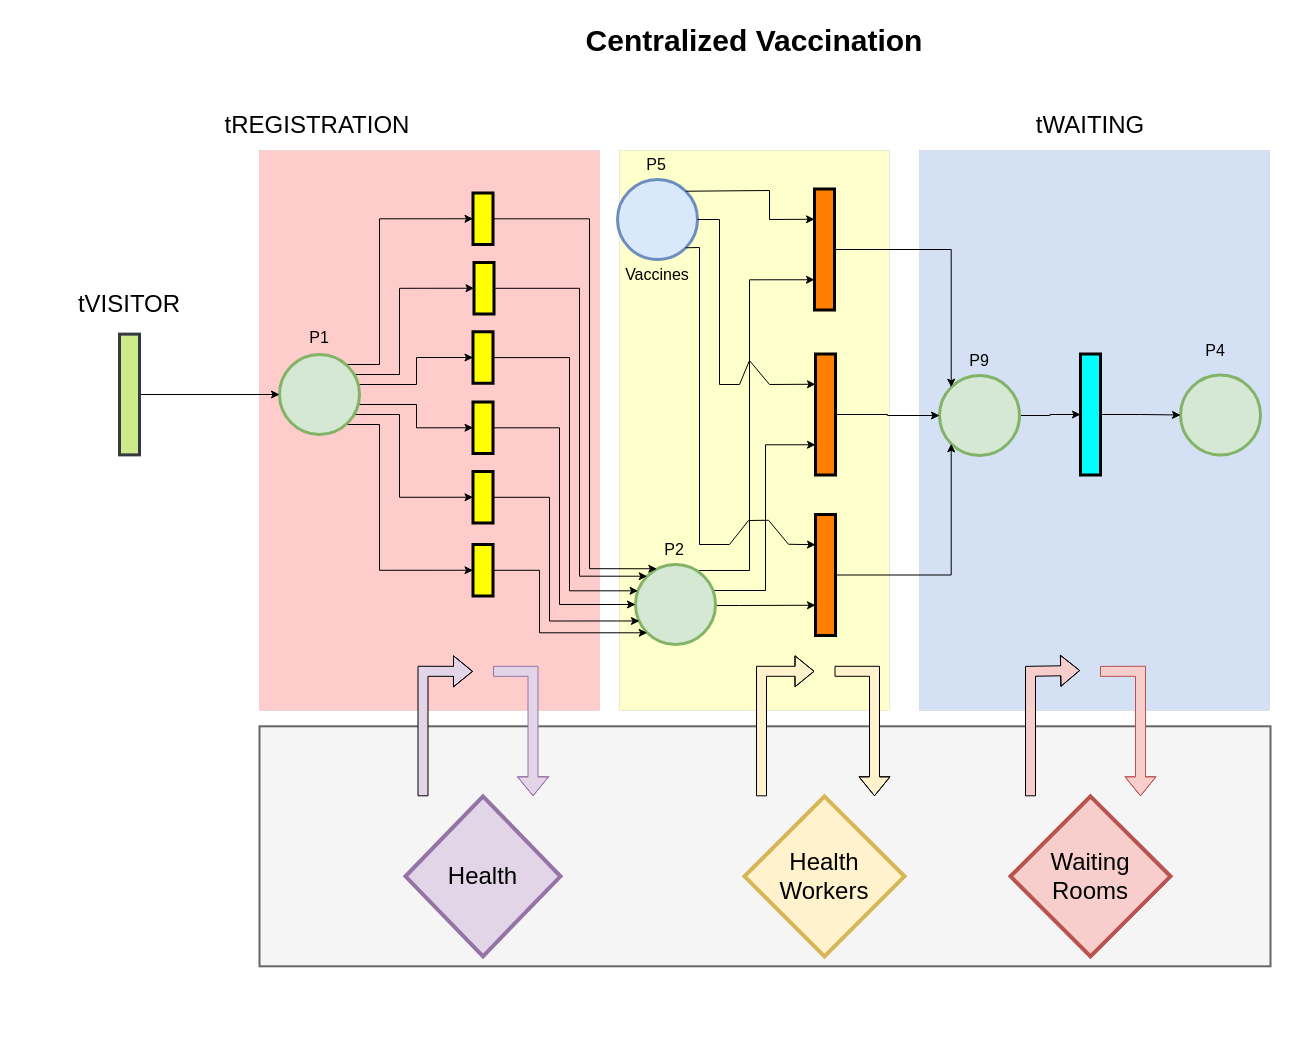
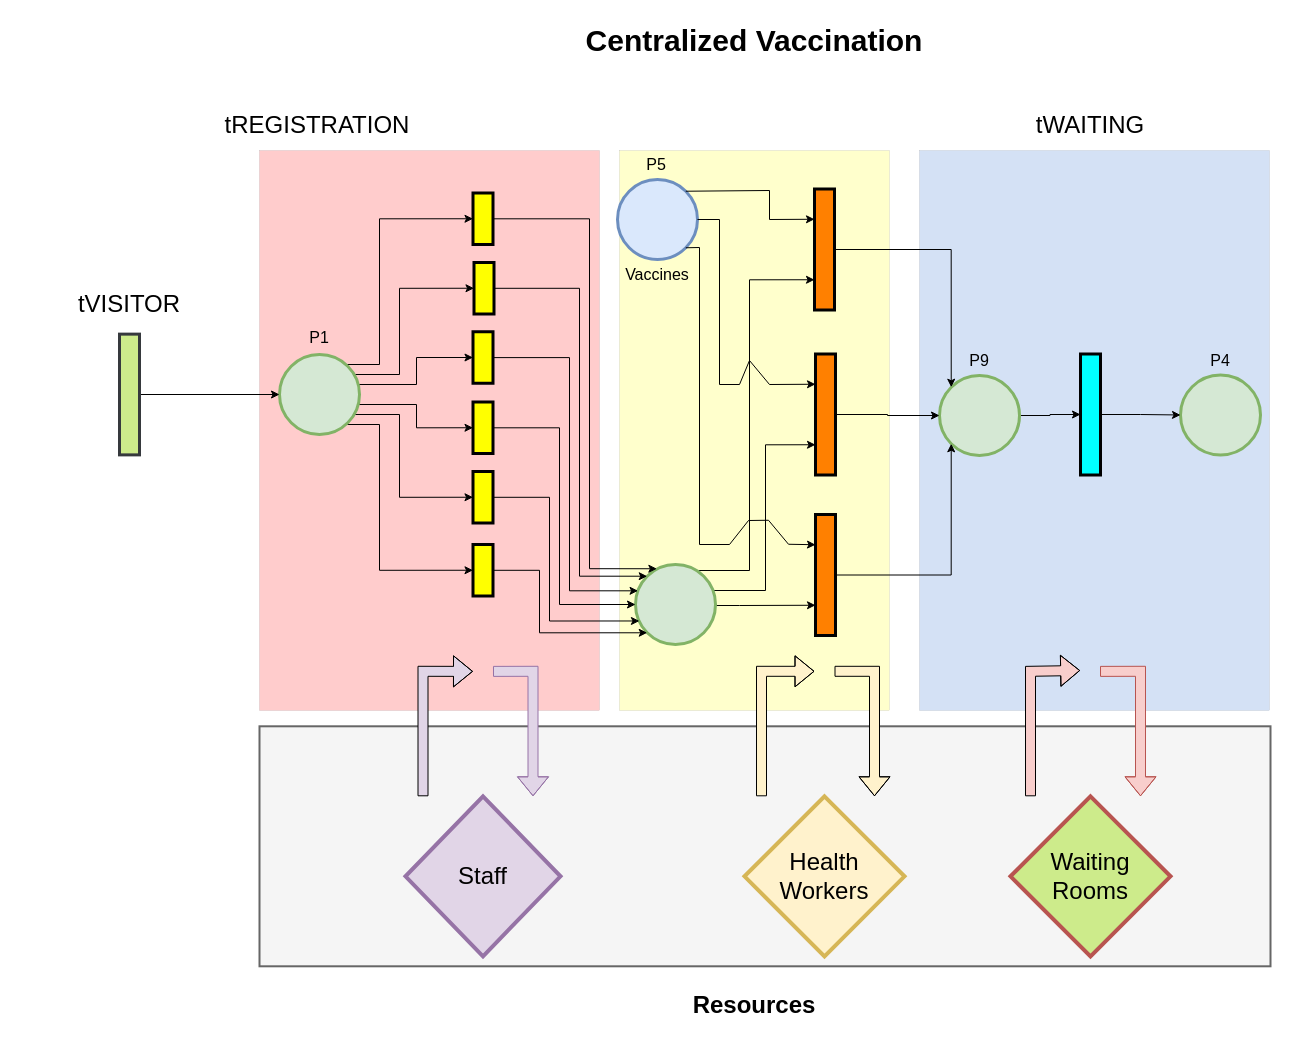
node "P4": moved (1216, 350) -> (1221, 360)
node "P2": removed
node "Waiting Rooms": fillcolor #f8cecc -> #cdeb8b
node "Health": label "Health" -> "Staff"
node "Resources": added
